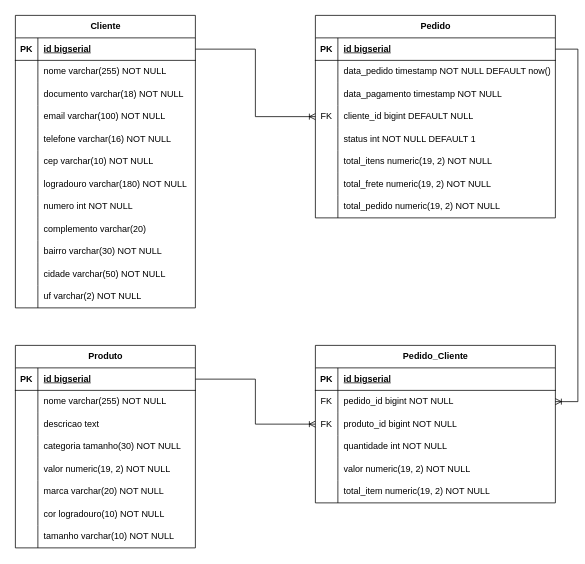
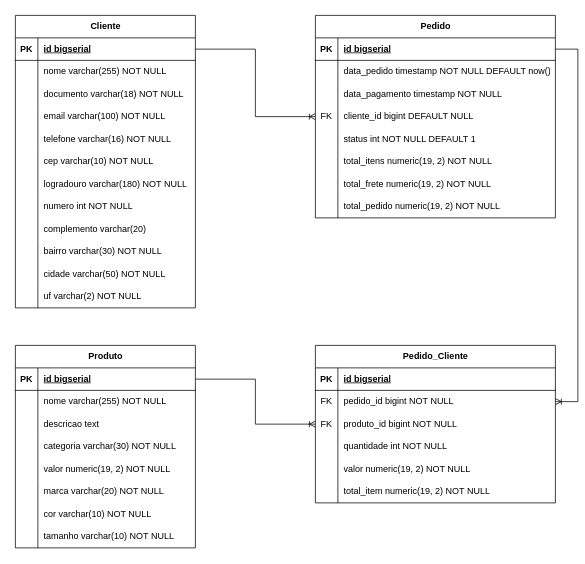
node "categoria tamanho(30) NOT NULL": label "categoria tamanho(30) NOT NULL" -> "categoria varchar(30) NOT NULL"
node "cor logradouro(10) NOT NULL": label "cor logradouro(10) NOT NULL" -> "cor varchar(10) NOT NULL"
